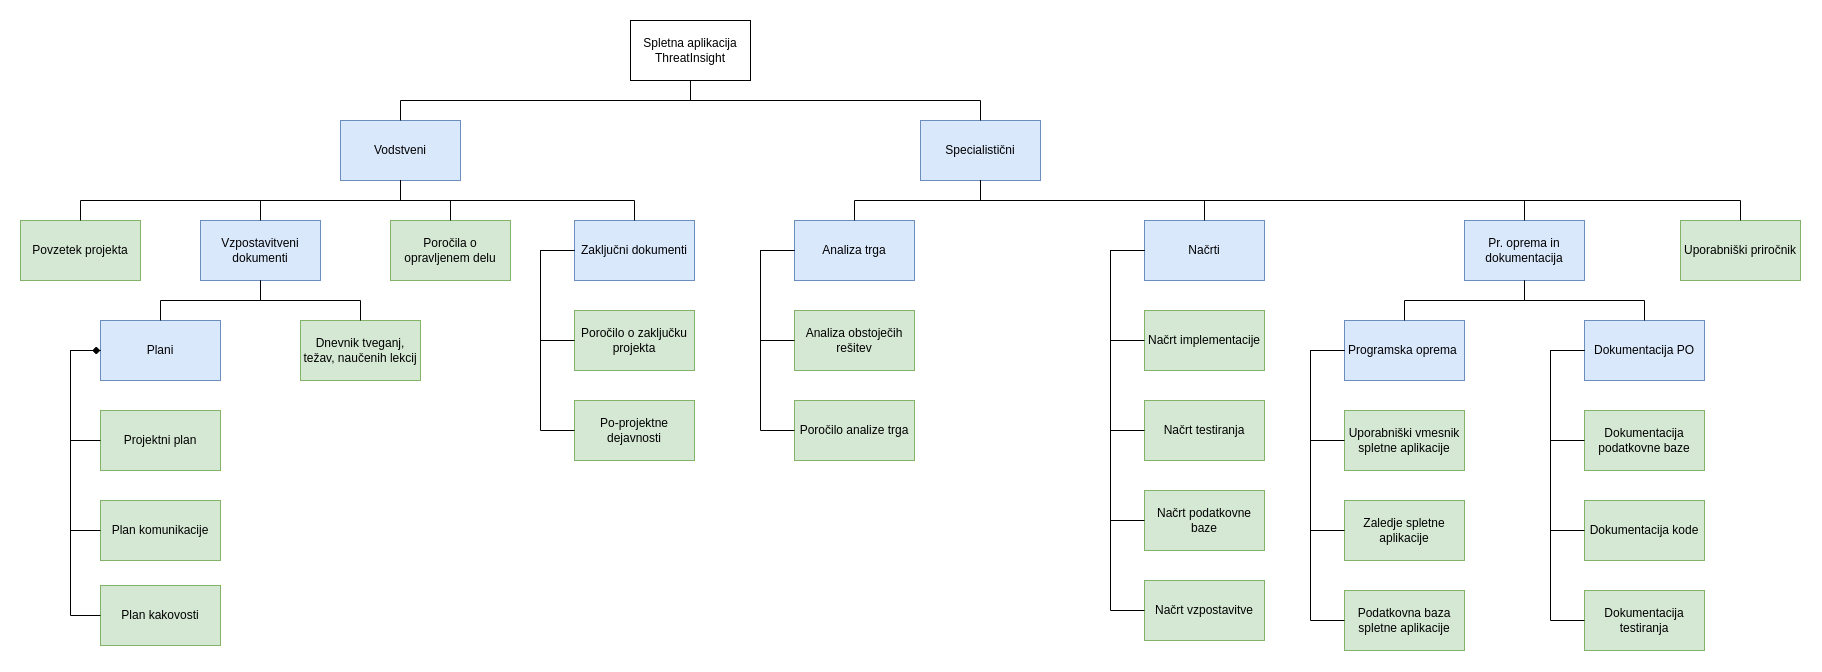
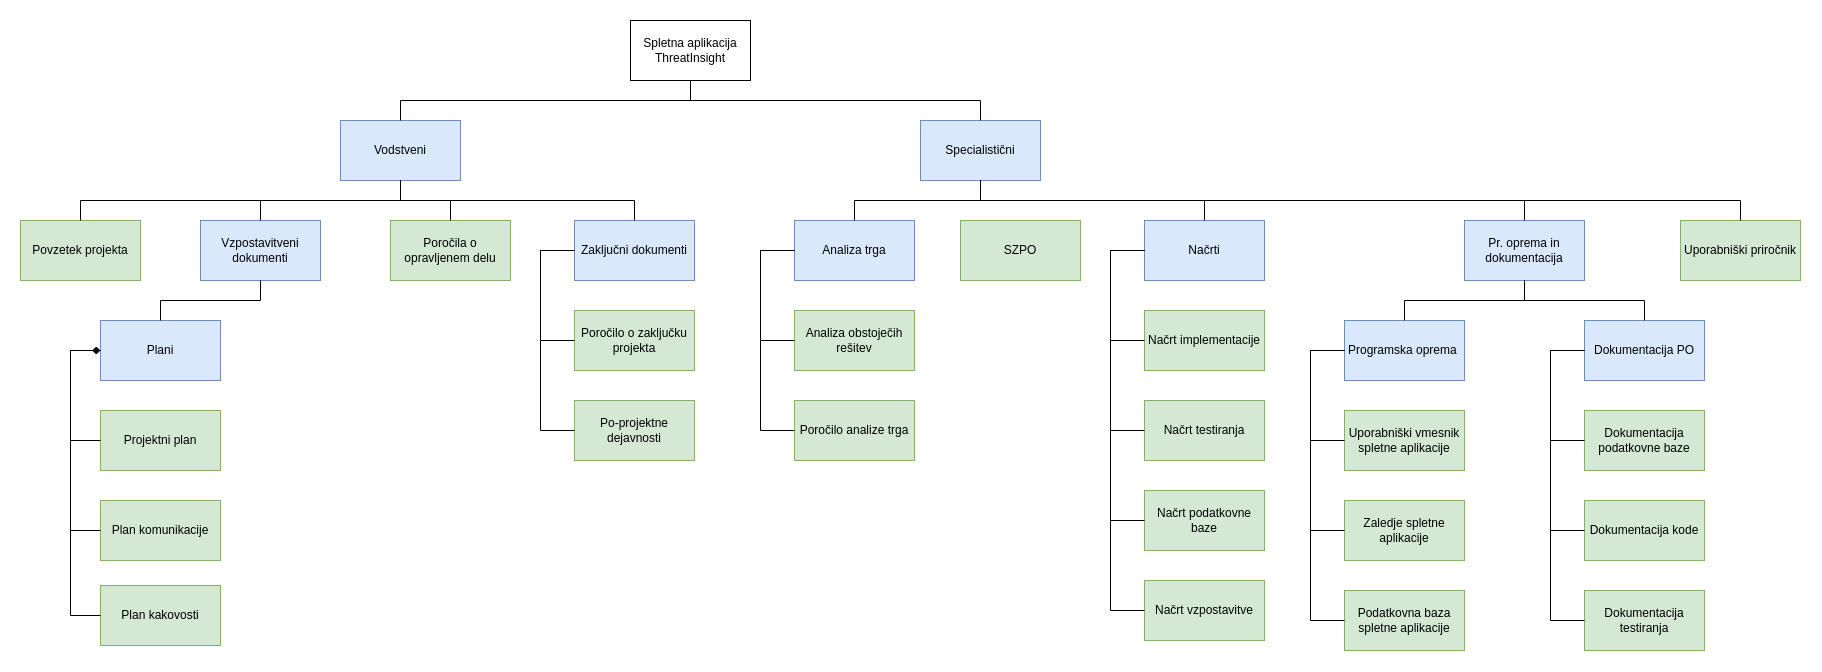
node "SZPO": added
edge "Vzpostavitveni dokumenti" -- "Dnevnik tveganj, težav, naučenih lekcij": removed
node "Dnevnik tveganj, težav, naučenih lekcij": removed
